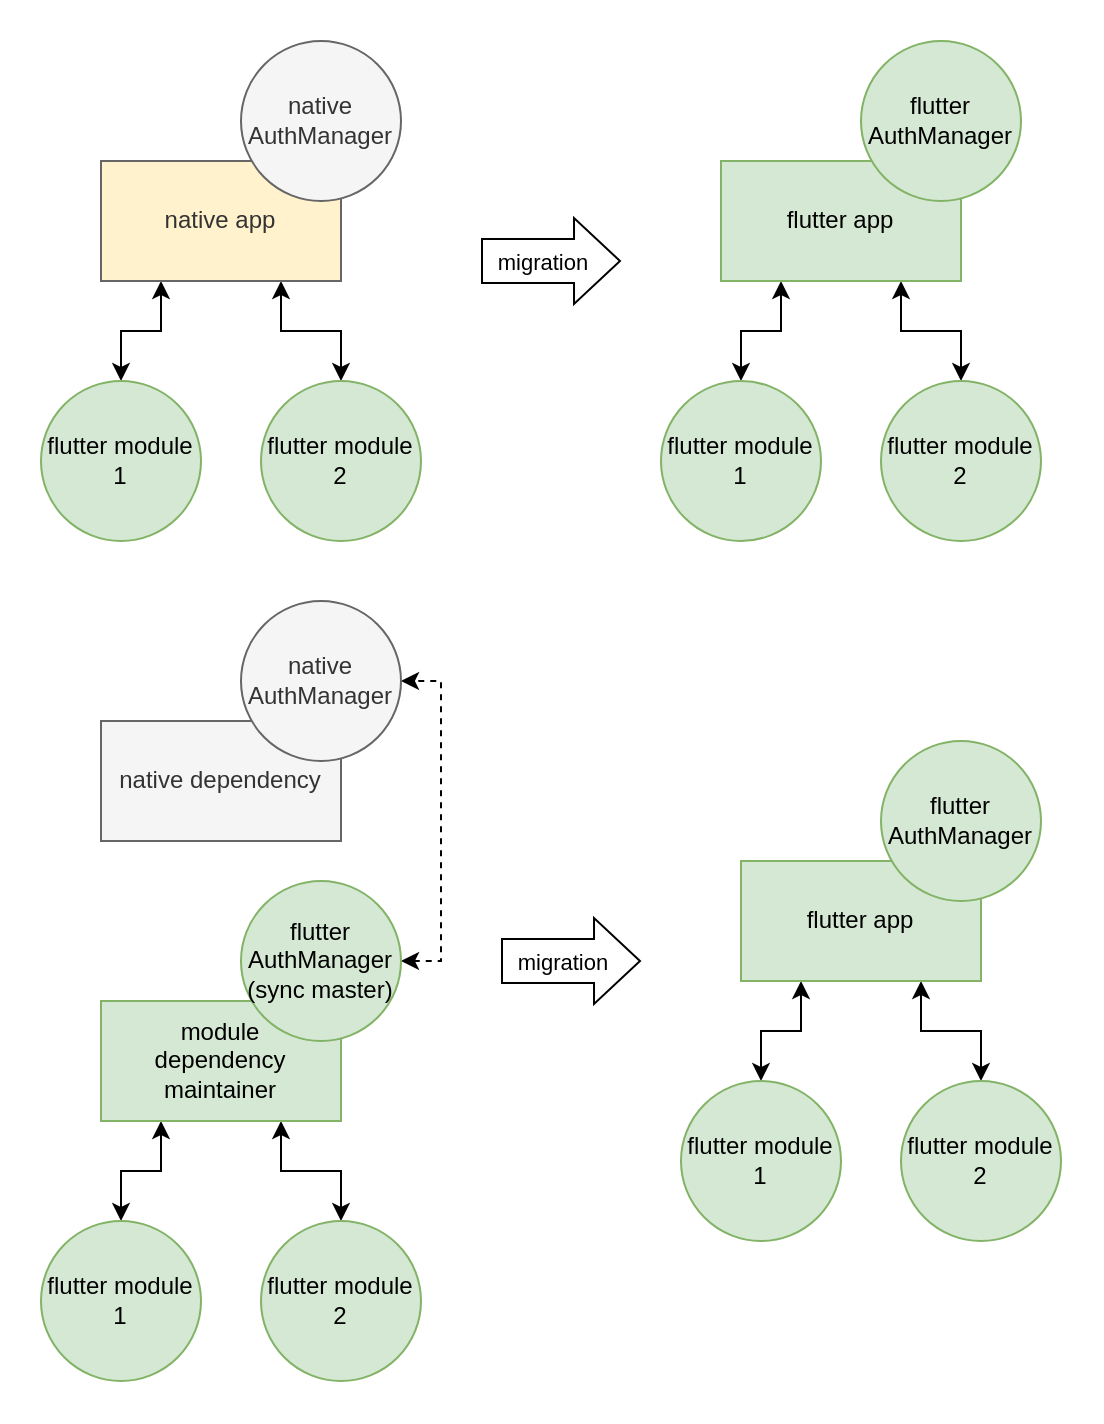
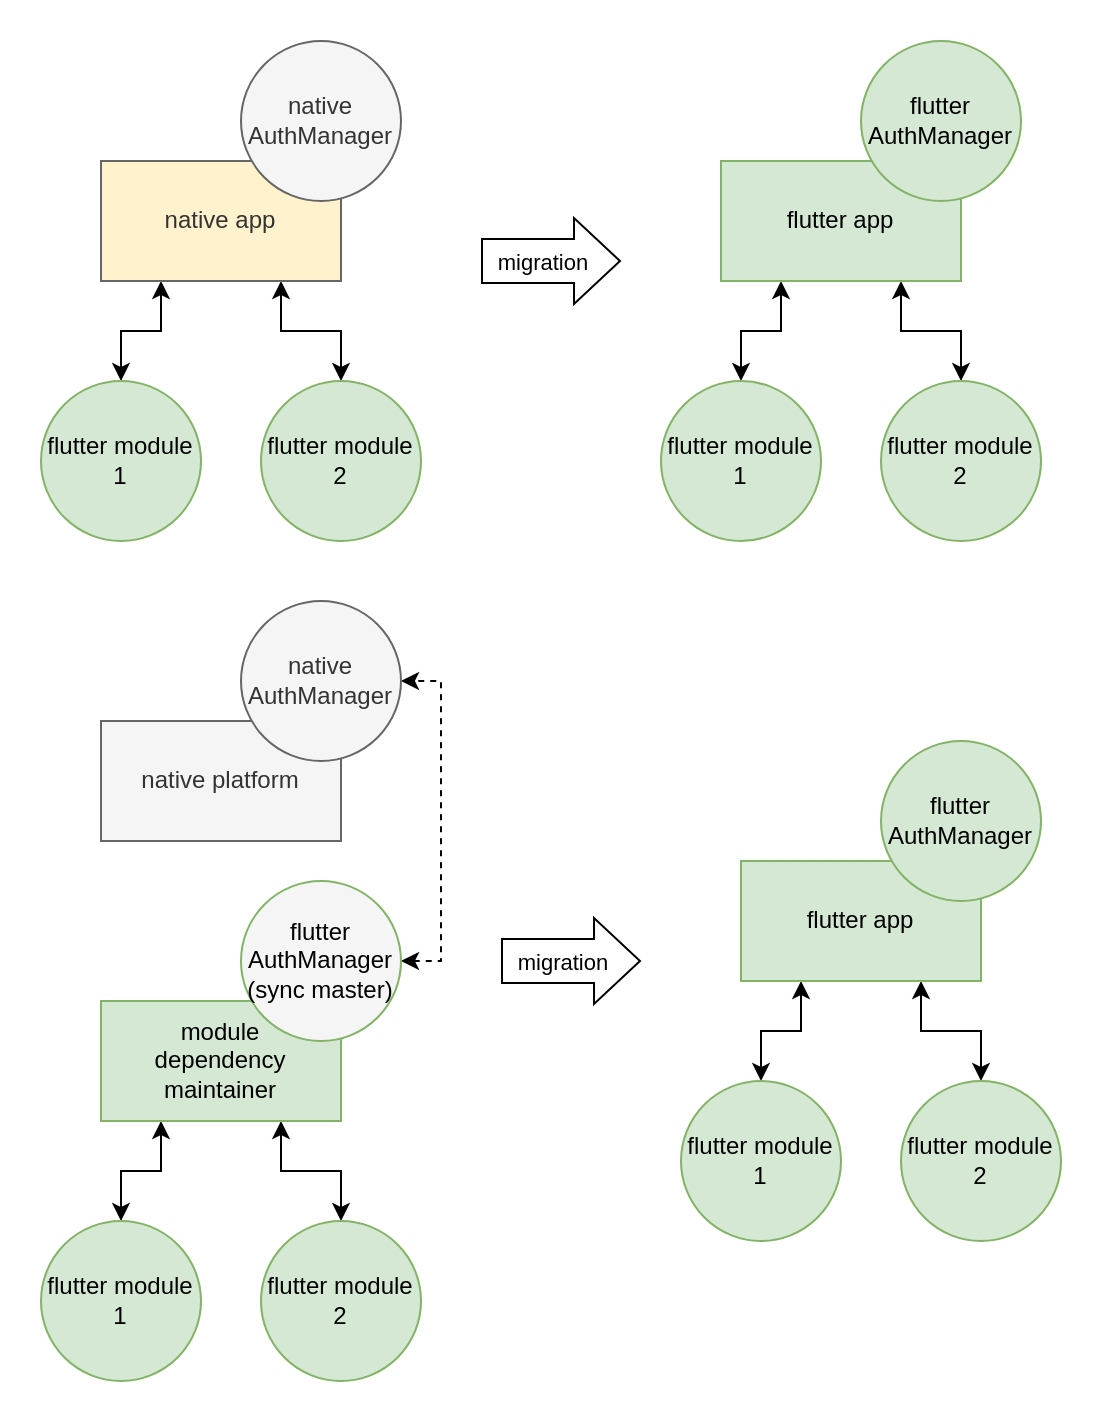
node "native dependency": label "native dependency" -> "native platform"
node "flutter AuthManager (sync master)": fillcolor #d5e8d4 -> #f5f5f5
